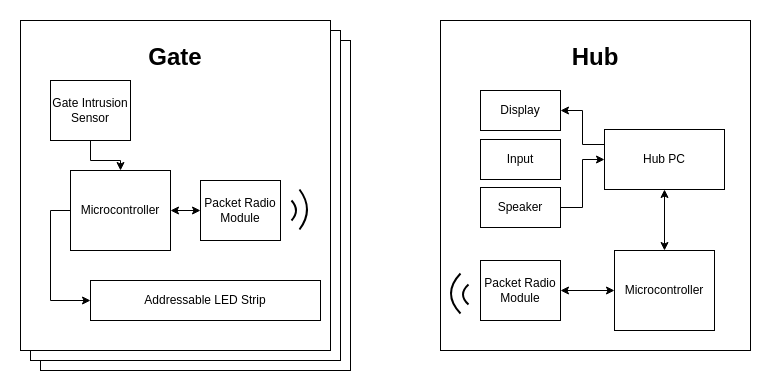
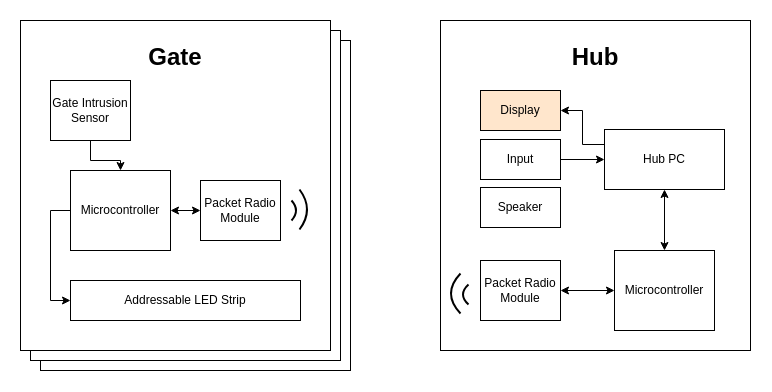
node "Display": fillcolor #ffffff -> #ffe6cc
edge "Speaker" -> "Hub PC": now "Input" -> "Hub PC"
node "Addressable LED Strip": moved (206, 301) -> (186, 301)
